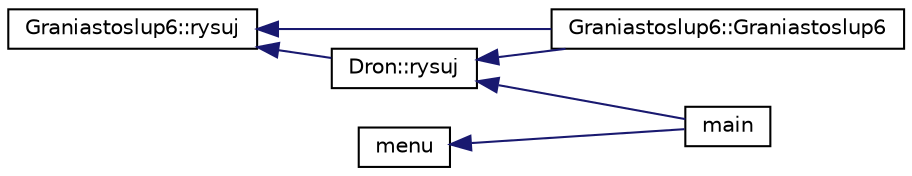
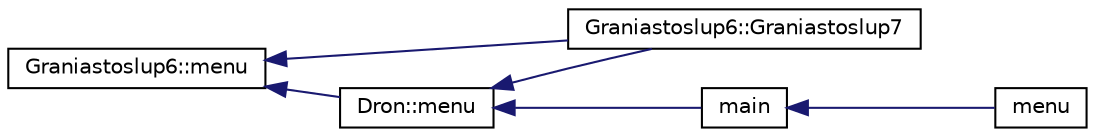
node "Graniastoslup6::rysuj": label "Graniastoslup6::rysuj" -> "Graniastoslup6::menu"
node "Graniastoslup6::Graniastoslup6": label "Graniastoslup6::Graniastoslup6" -> "Graniastoslup6::Graniastoslup7"
node "Dron::rysuj": label "Dron::rysuj" -> "Dron::menu"
edge "main" -> "menu": reversed
